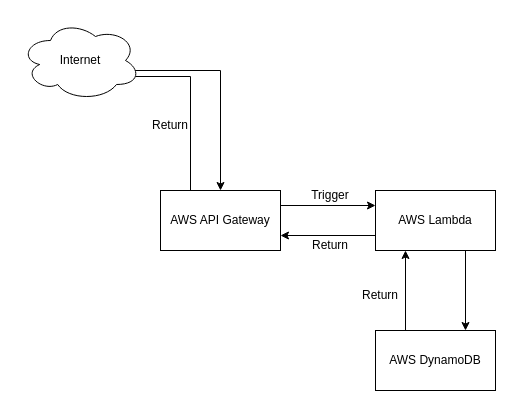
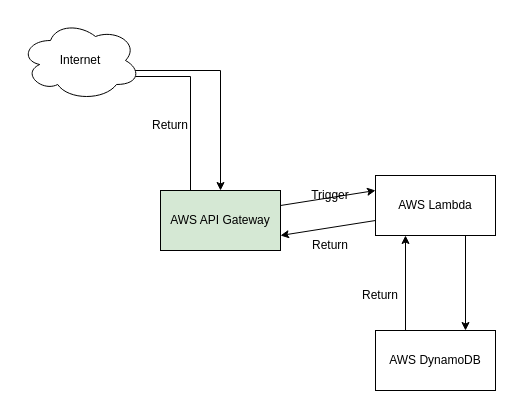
node "AWS API Gateway": fillcolor #ffffff -> #d5e8d4
node "AWS Lambda": moved (436, 221) -> (436, 206)
